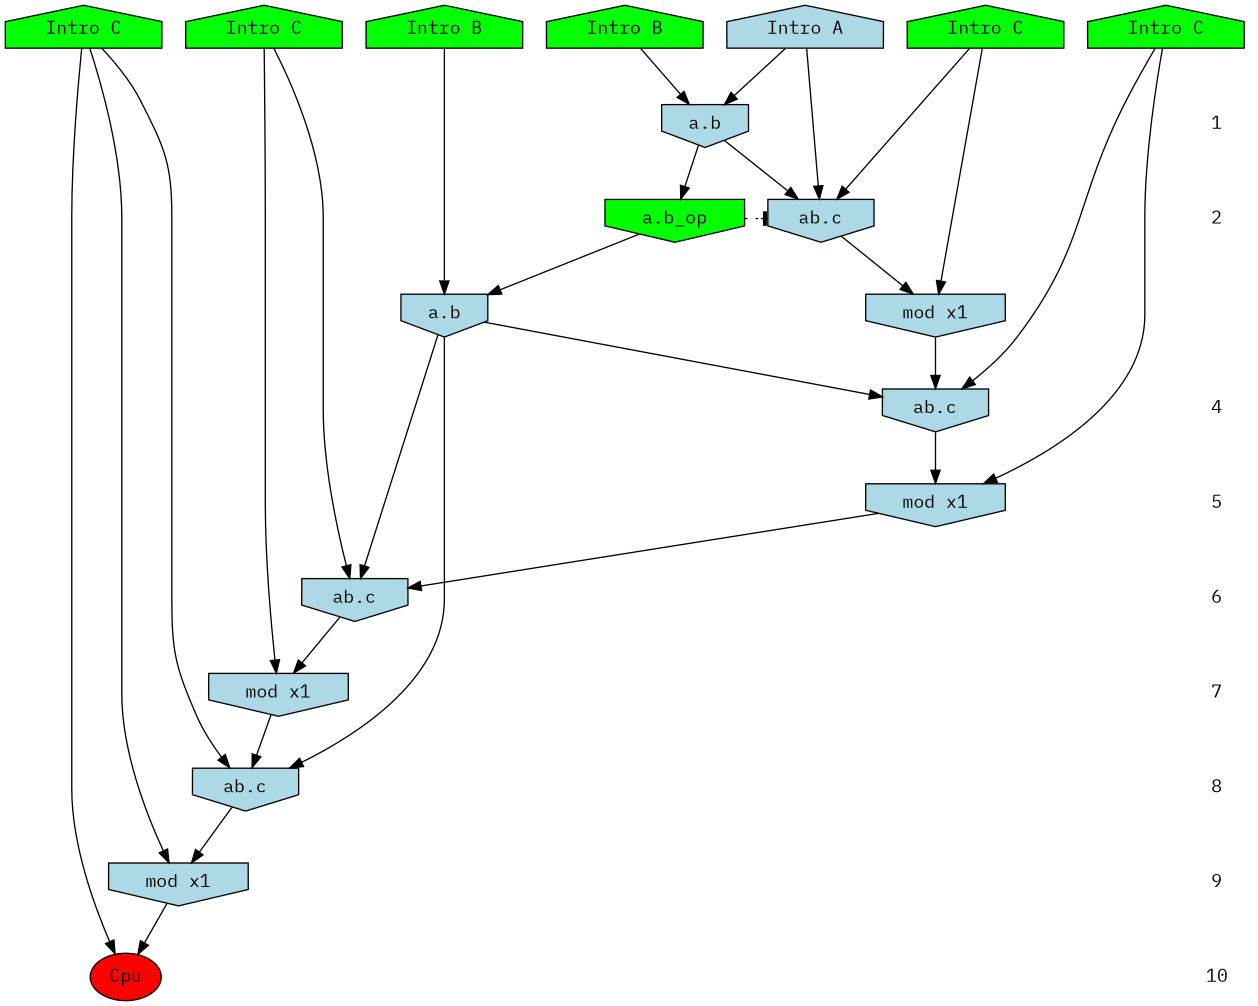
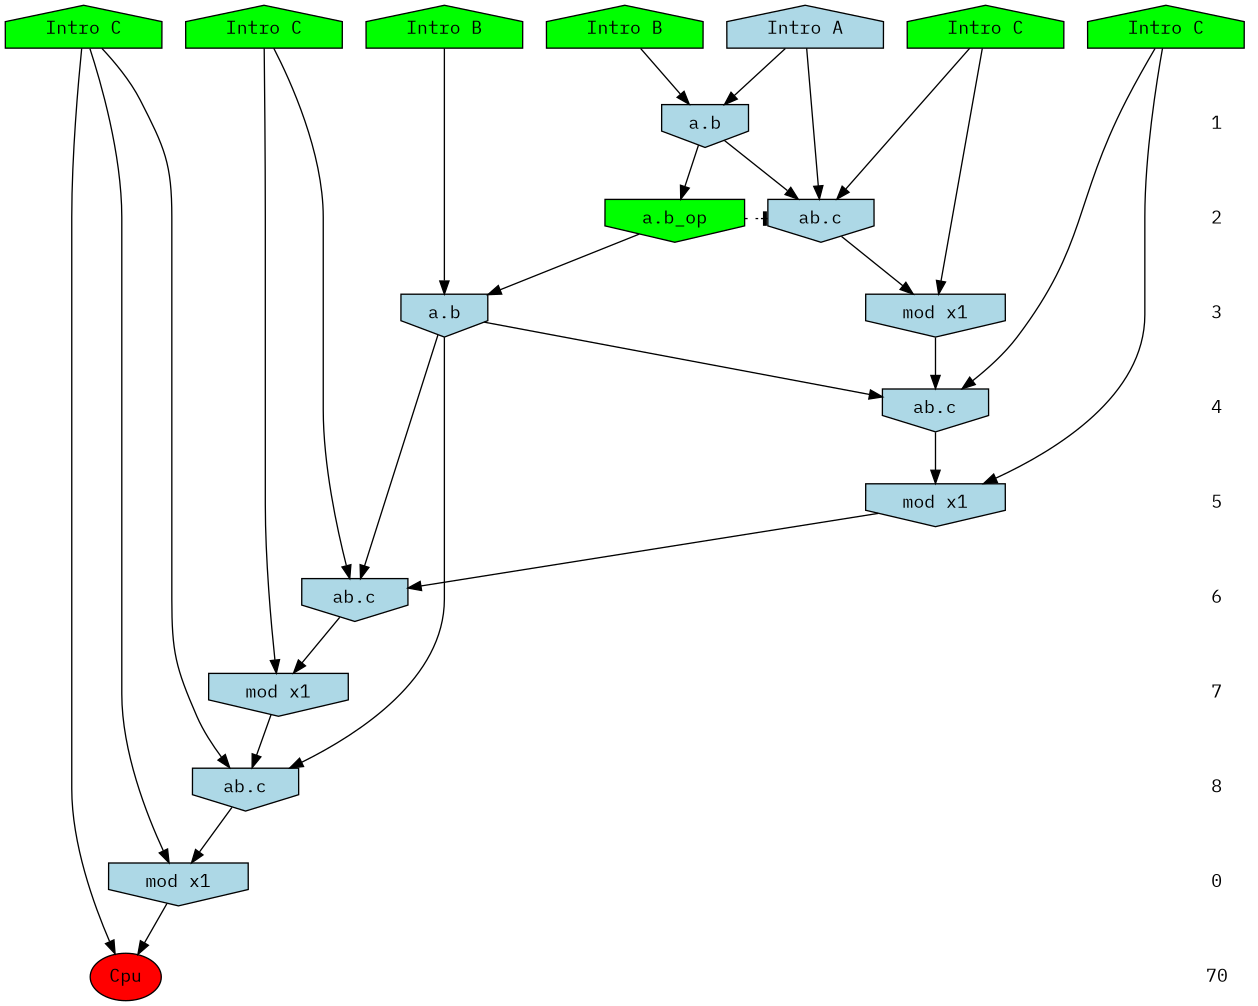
node "3": added
node "9": label "9" -> "0"
node "10": label "10" -> "70"
